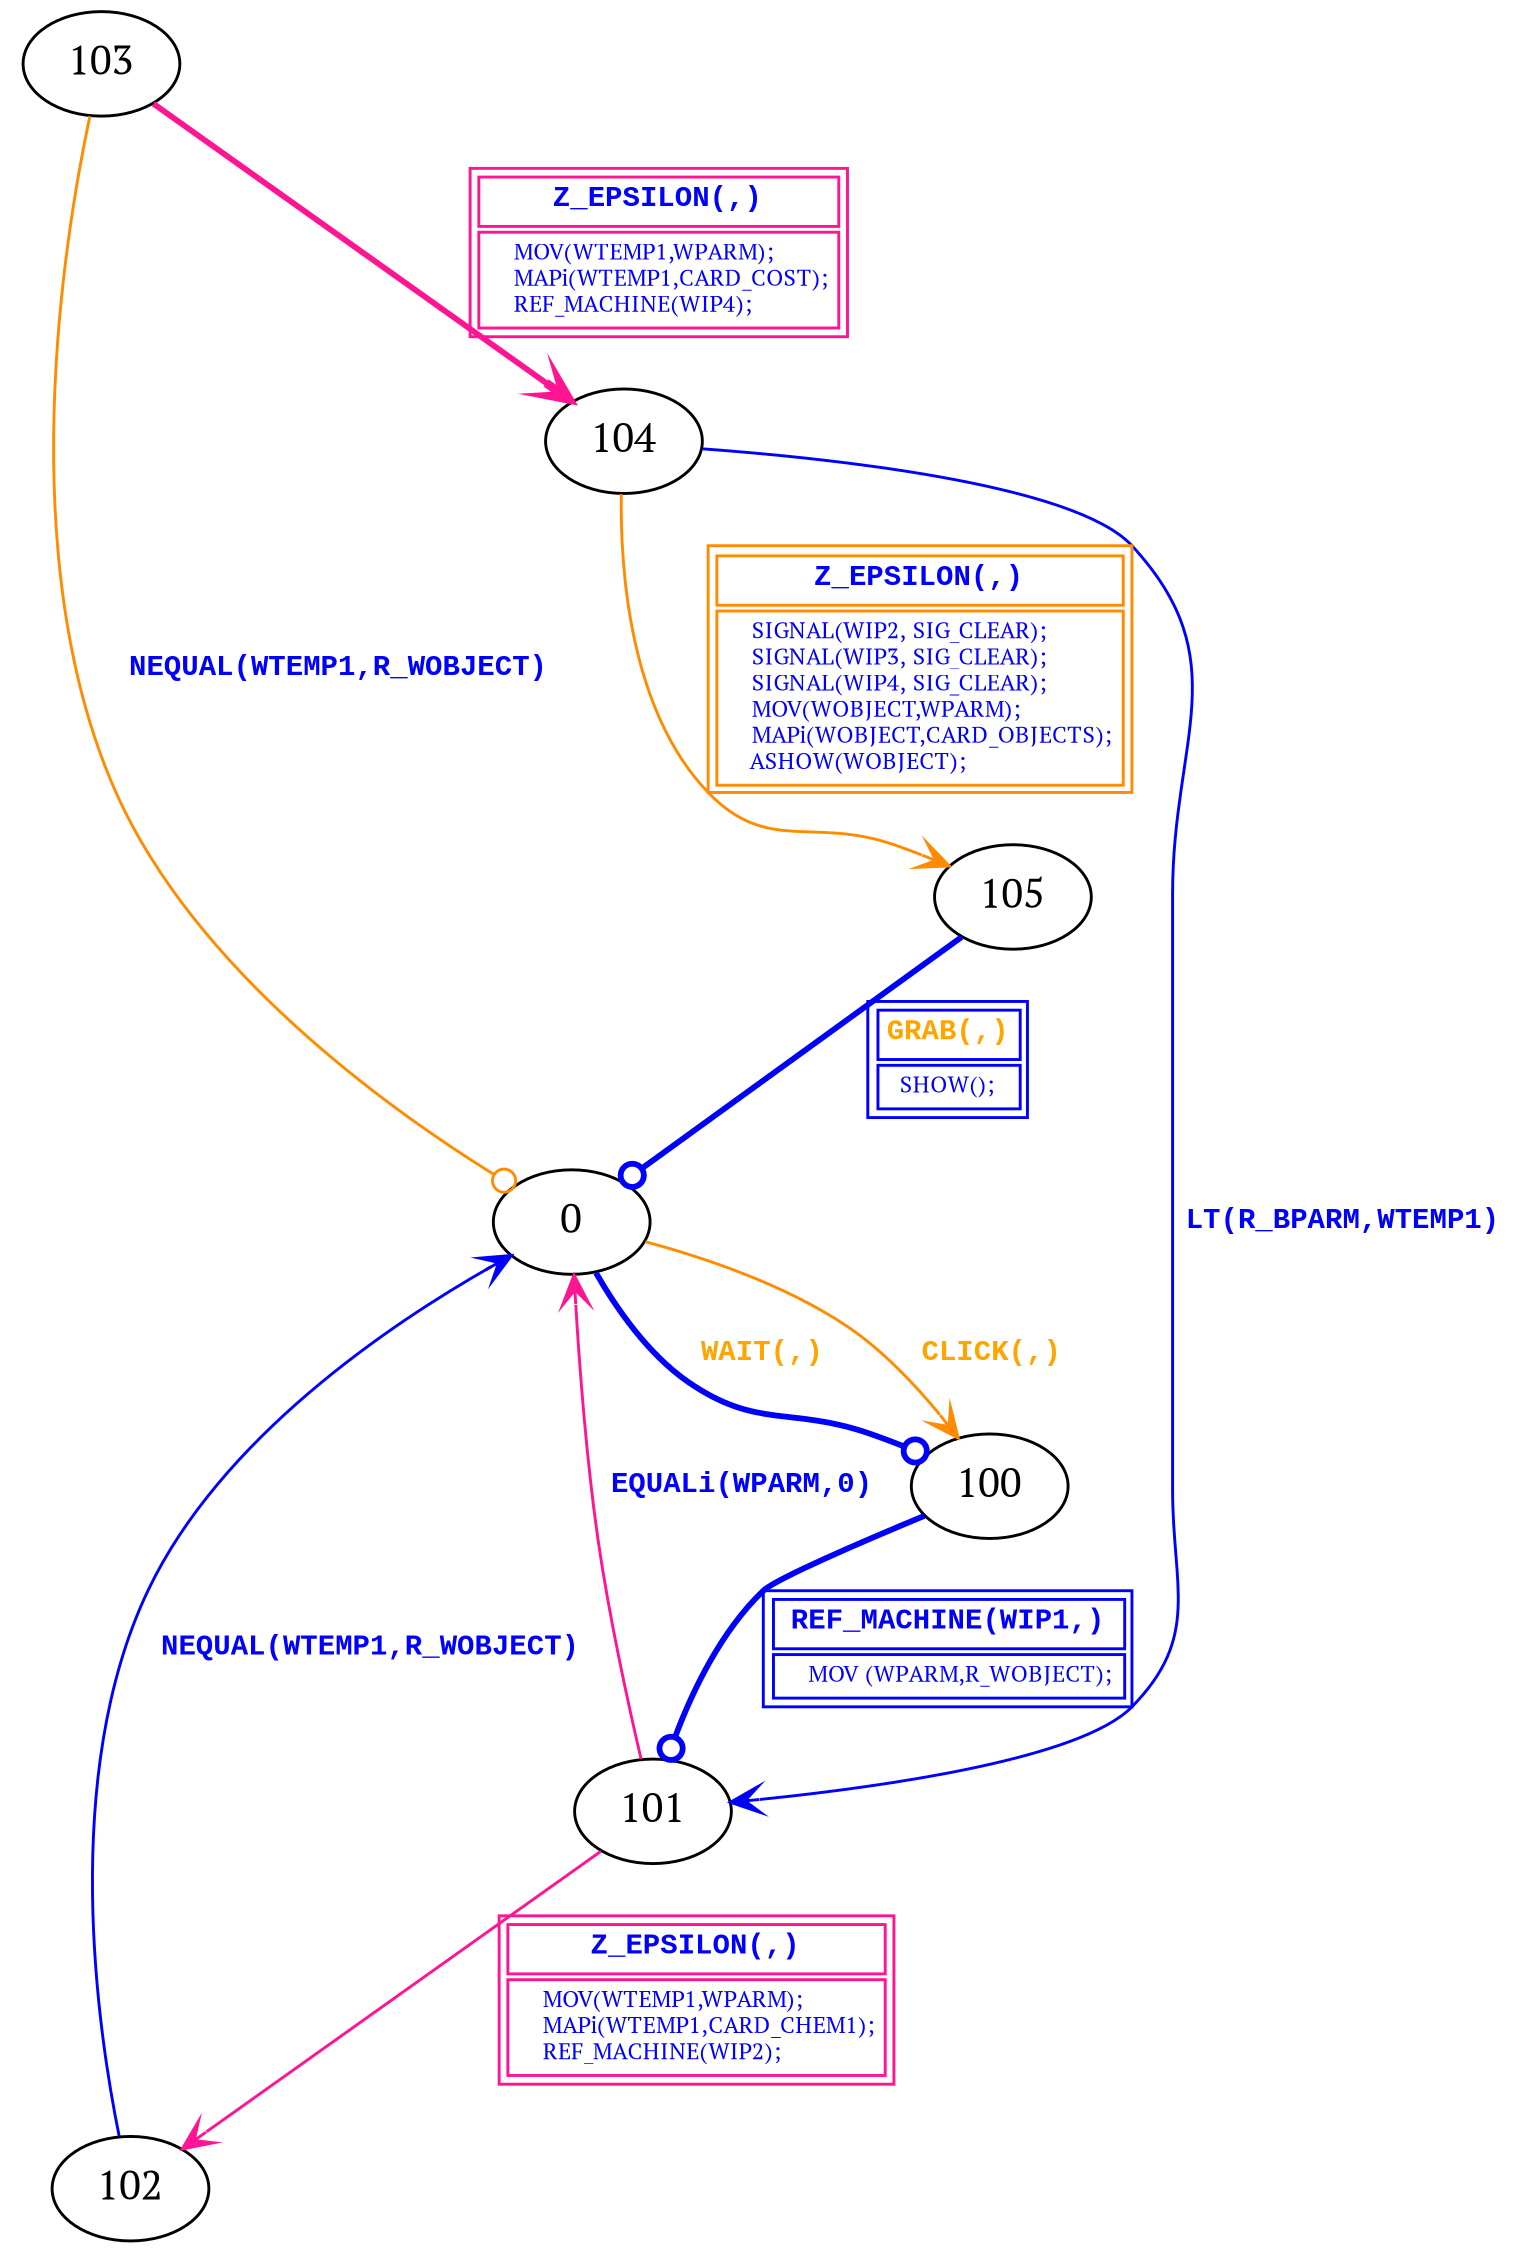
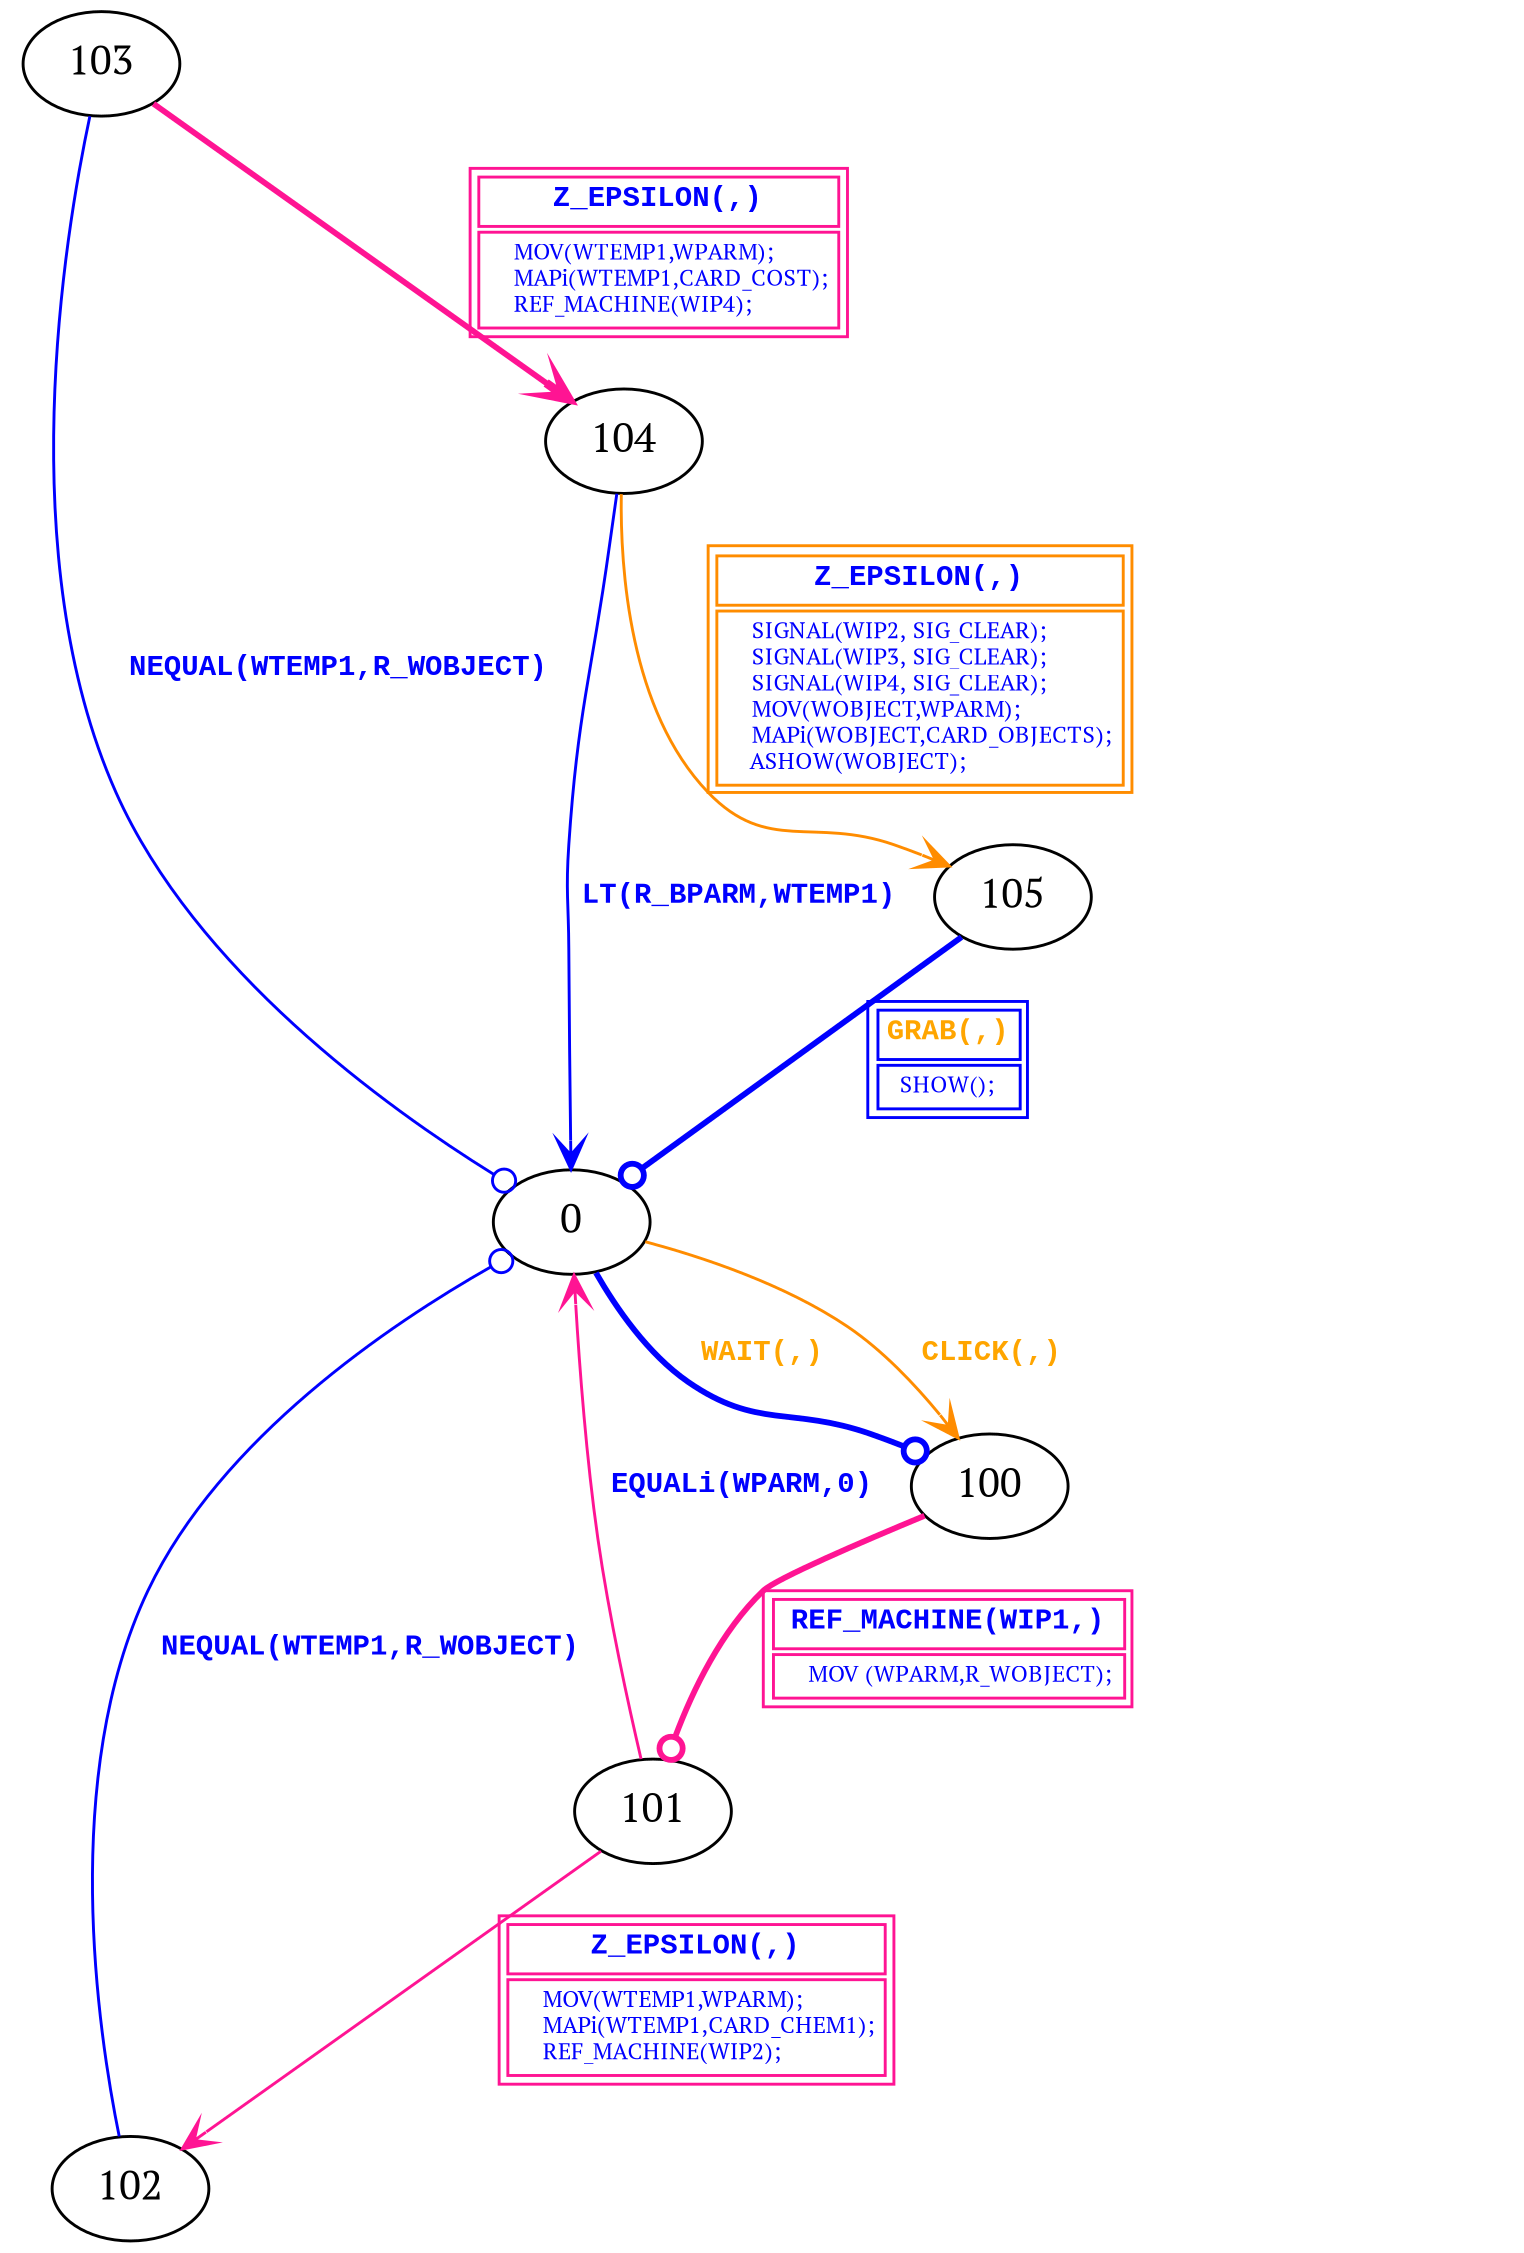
edge "103" -> "0": color darkorange -> blue
edge "104" -> "101": now "104" -> "0"
edge "100" -> "101": color blue -> deeppink
edge "102" -> "0": arrowhead vee -> odot
